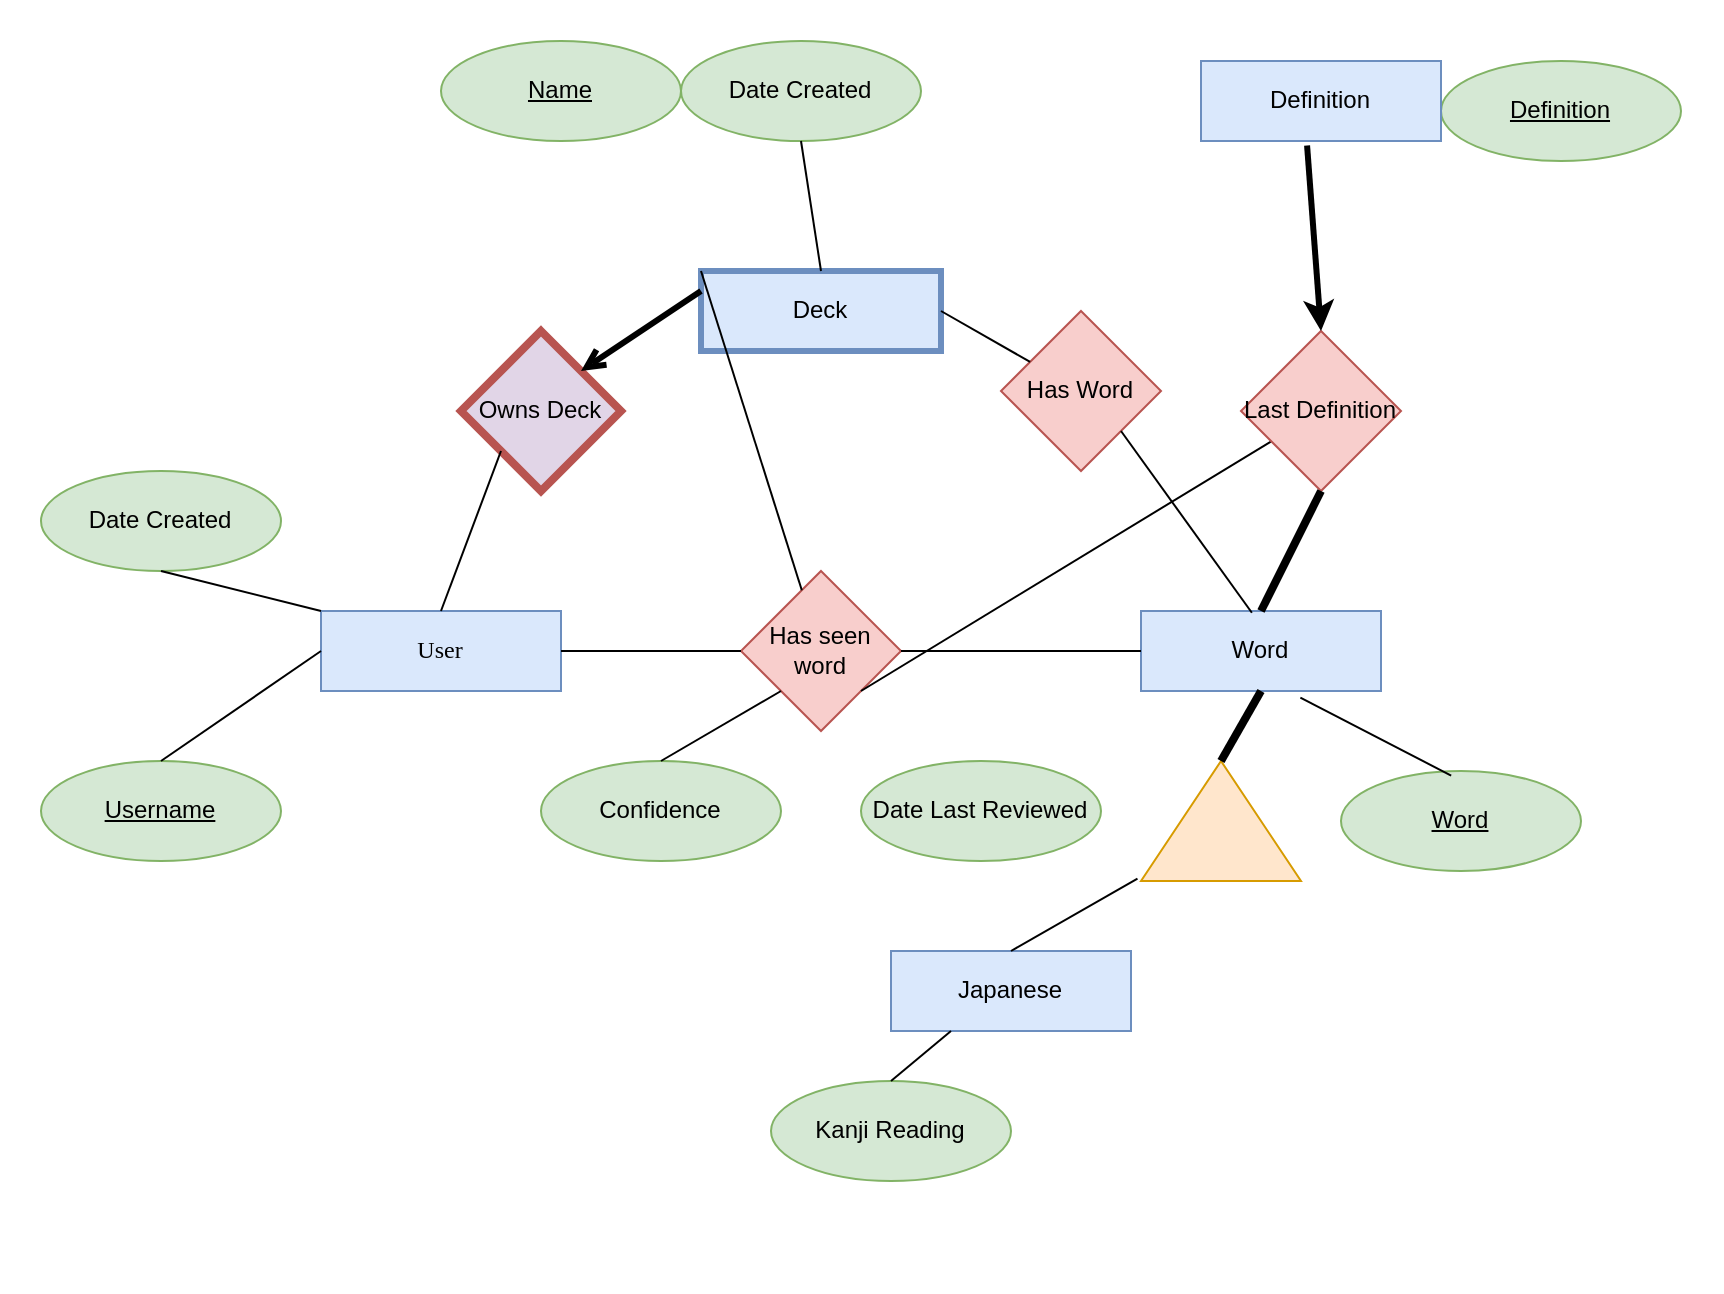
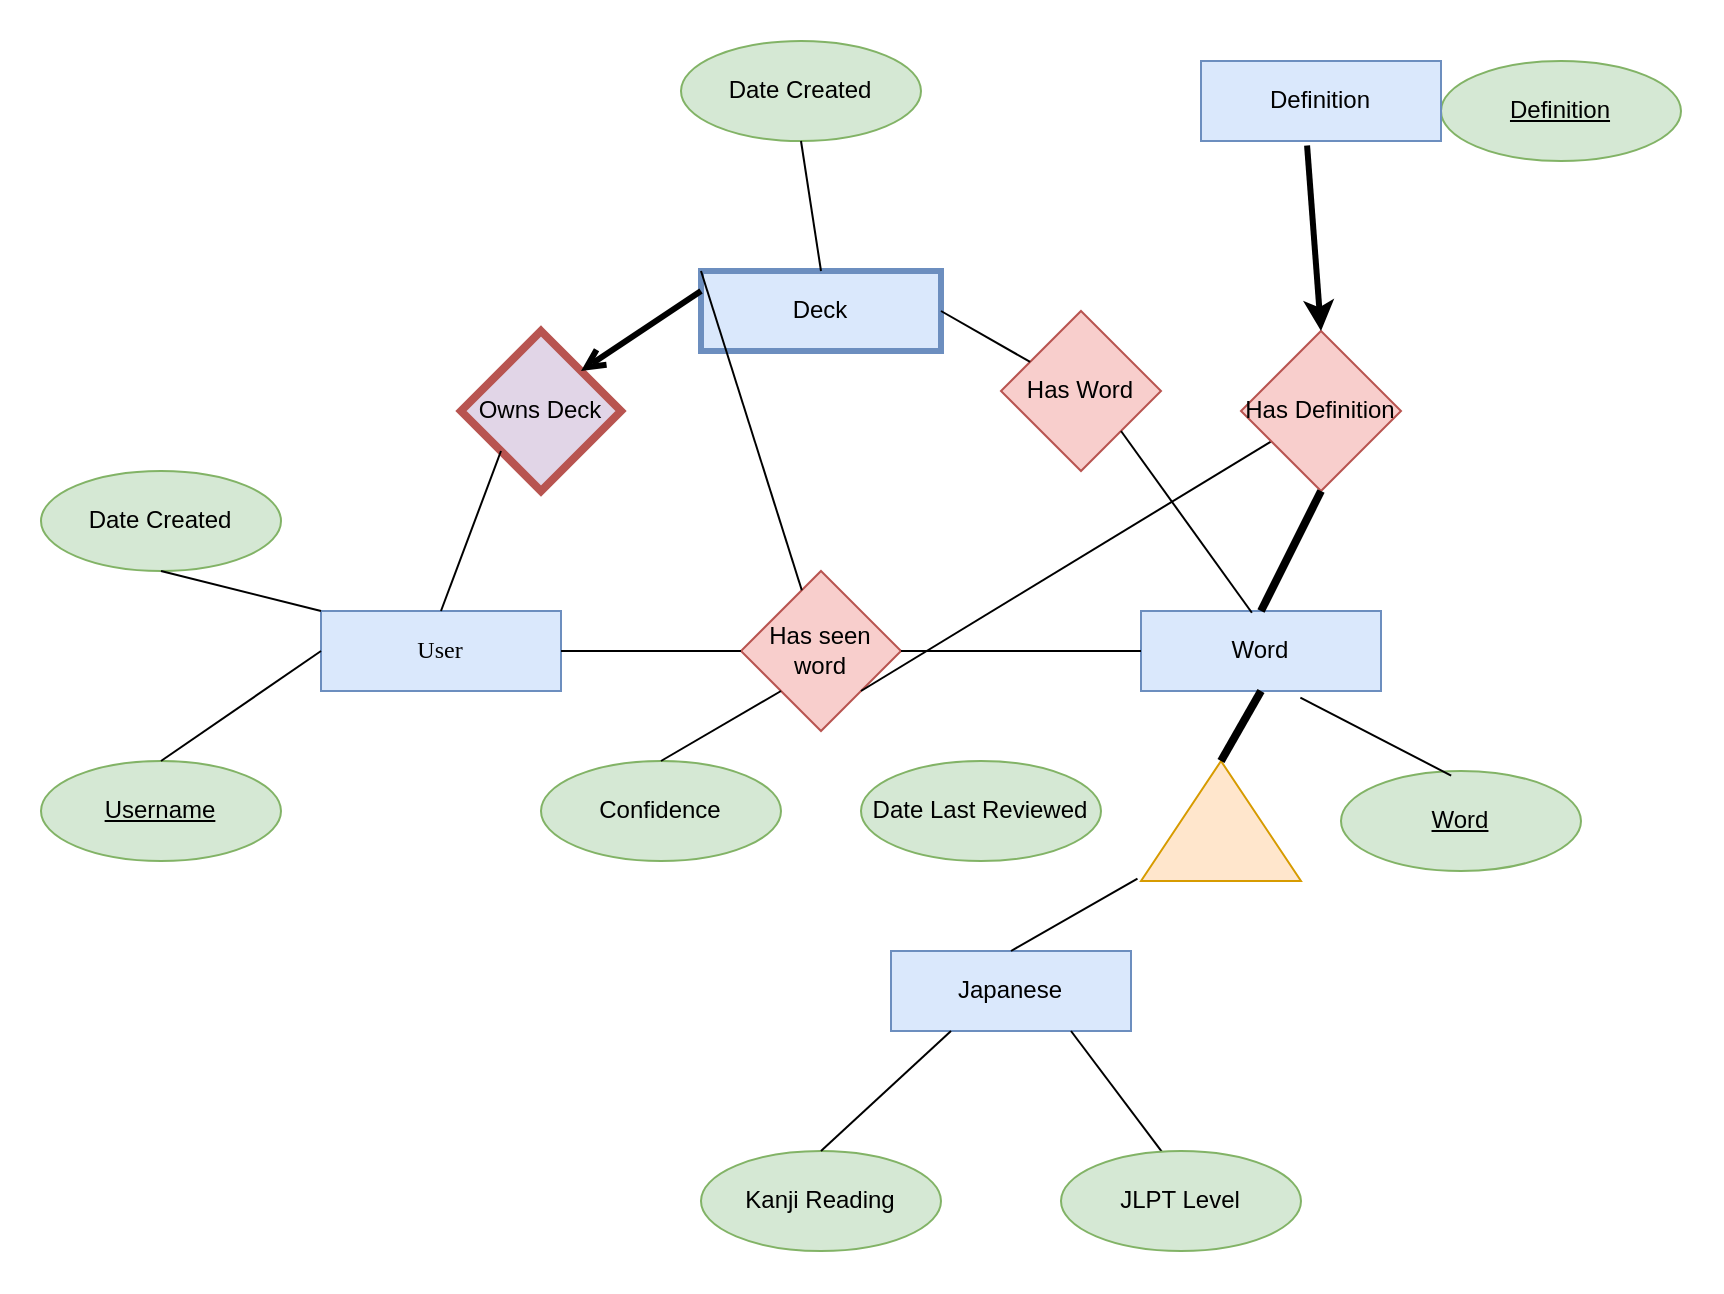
node "Name": removed
node "Last Definition": label "Last Definition" -> "Has Definition"
edge "Japanese" -- "JLPT Level": added
node "Kanji Reading": moved (891, 1131) -> (821, 1201)
node "JLPT Level": added
